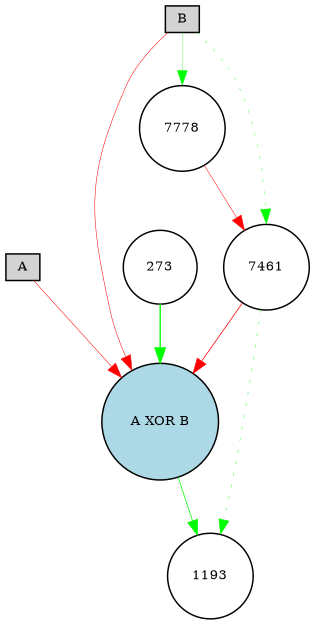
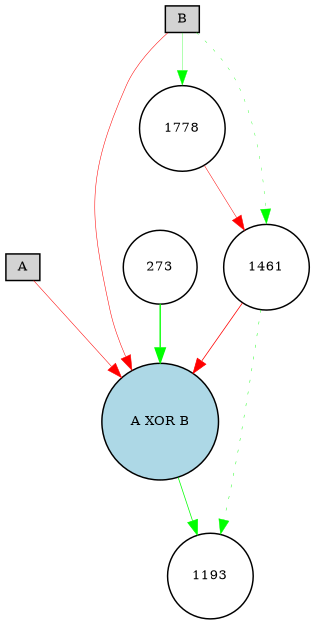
node "7778": label "7778" -> "1778"
node "7461": label "7461" -> "1461"
